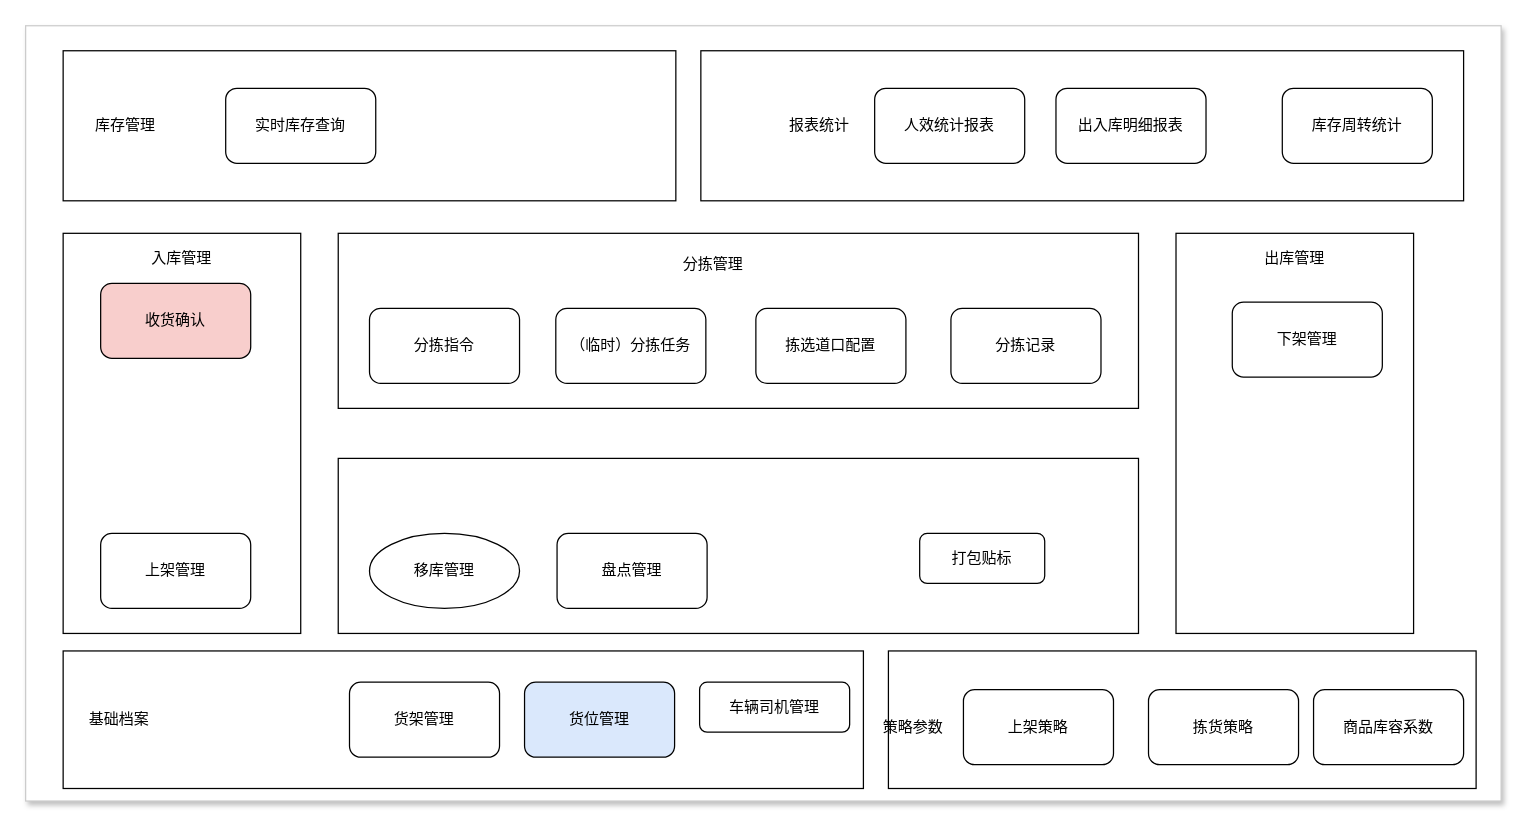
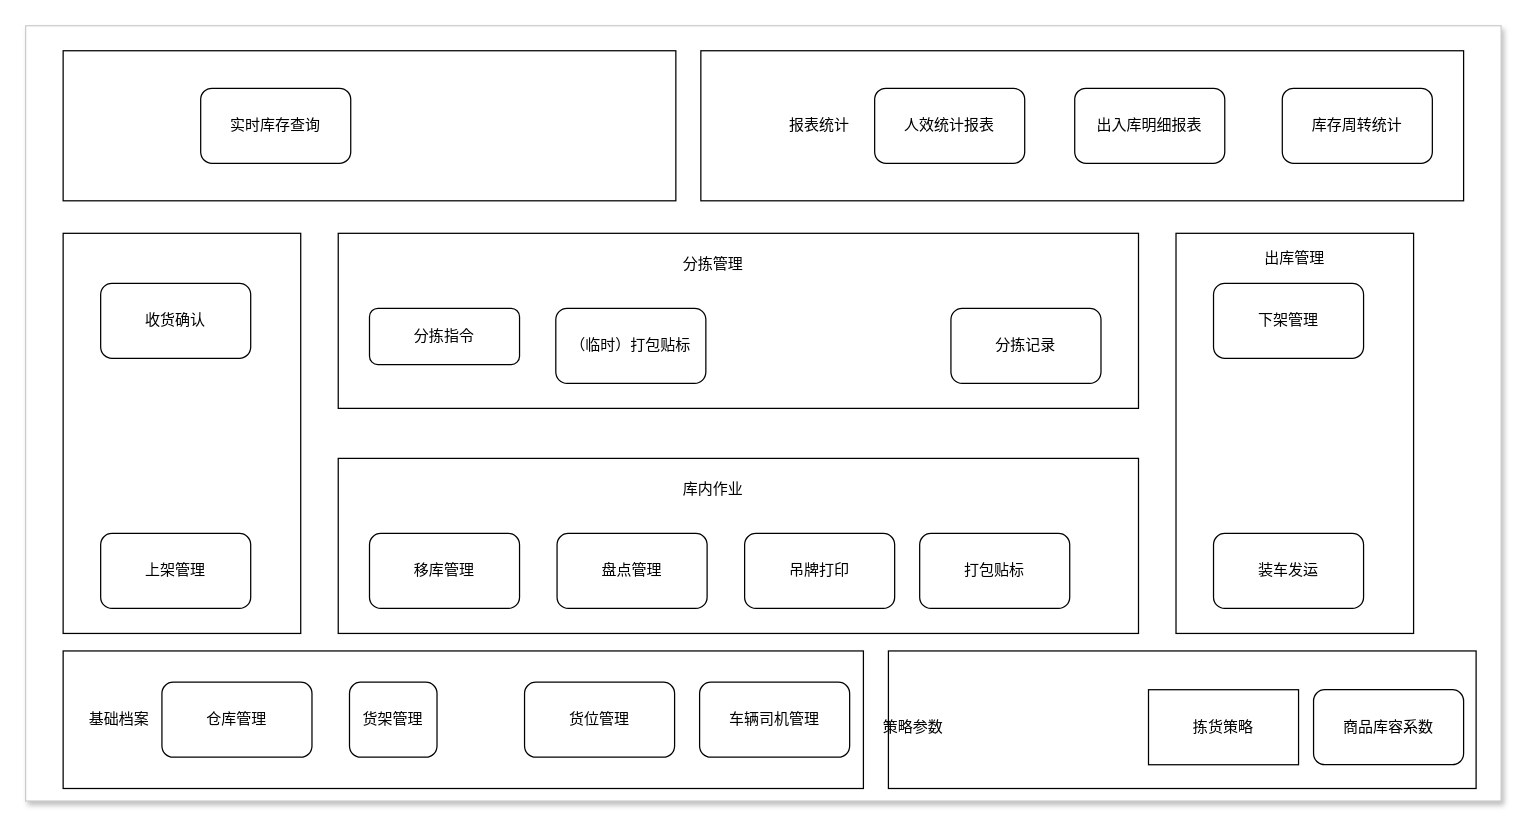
node "库存管理": removed
node "实时库存查询": moved (301, 126) -> (276, 126)
node "出入库明细报表": moved (1131, 126) -> (1149, 126)
node "入库管理": removed
node "收货确认": fillcolor #f8cecc -> #ffffff
node "下架管理": moved (1307, 339) -> (1288, 321)
node "分拣指令": size 150x75 -> 150x56
node "（临时）分拣任务": label "（临时）分拣任务" -> "（临时）打包贴标"
node "拣选道口配置": removed
node "库内作业": added
node "打包贴标": size 125x50 -> 150x75
node "移库管理": shape ellipse -> rounded rectangle
node "吊牌打印": added
node "装车发运": added
node "车辆司机管理": size 150x50 -> 150x75
node "仓库管理": added
node "货架管理": size 150x75 -> 88x75
node "货位管理": fillcolor #dae8fc -> #ffffff
node "上架策略": removed
node "拣货策略": shape rounded rectangle -> rectangle
